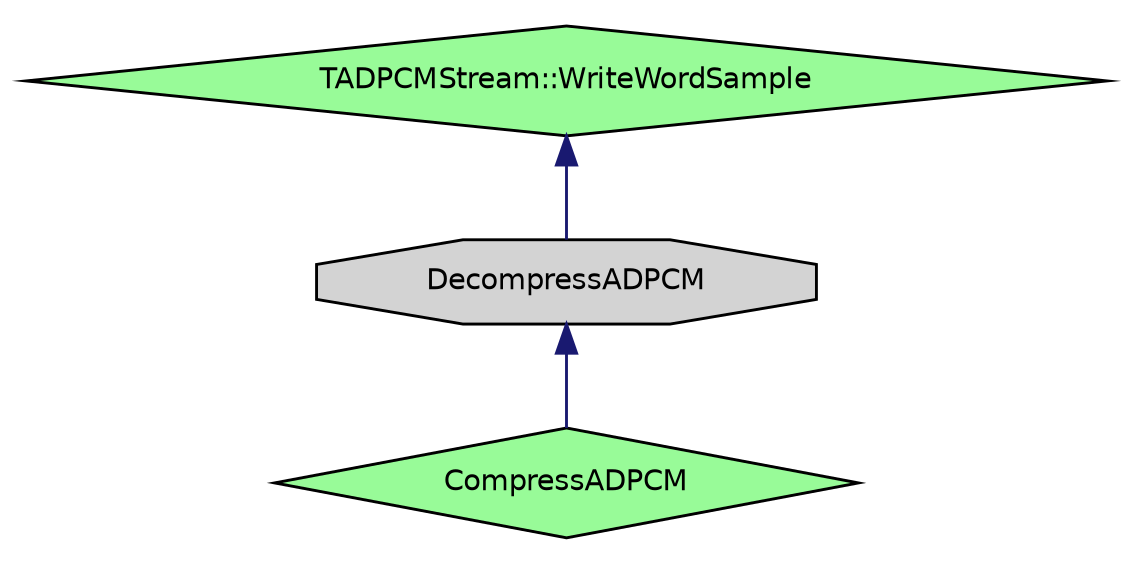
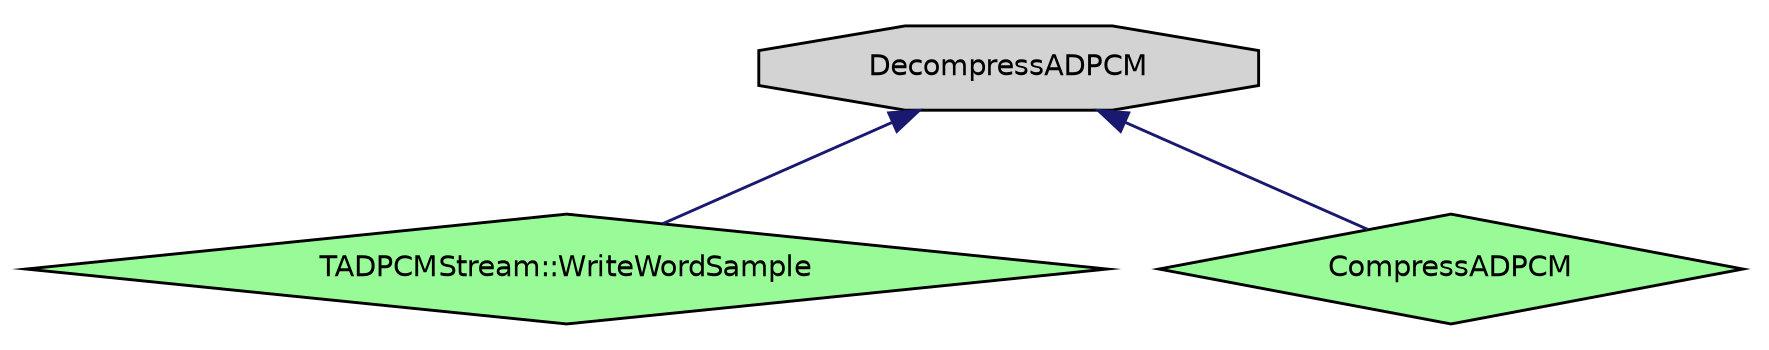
edge "DecompressADPCM" -> "TADPCMStream::WriteWordSample": reversed
